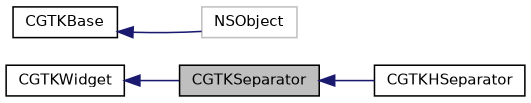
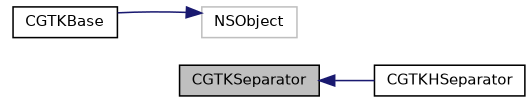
edge "NSObject" -> "CGTKBase": reversed
node "CGTKWidget": removed
